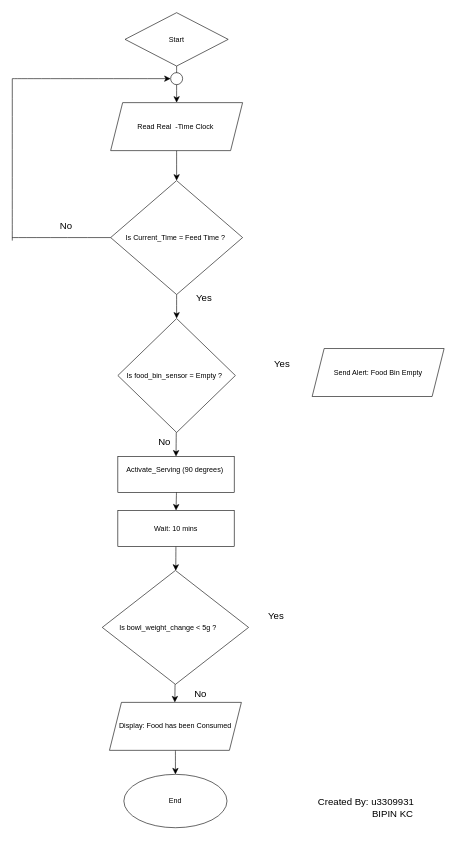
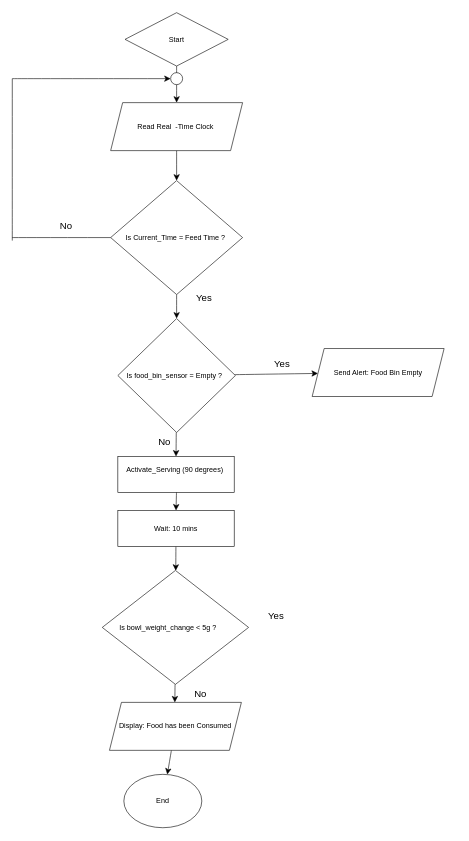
edge "Is food_bin_sensor = Empty ?" -> "Send Alert: Food Bin Empty": added
node "End": size 103x53 -> 78x53
node "Created By: u3309931 BIPIN KC": removed
